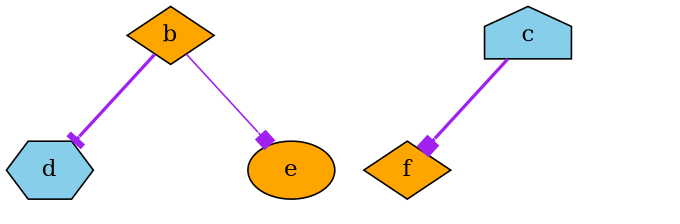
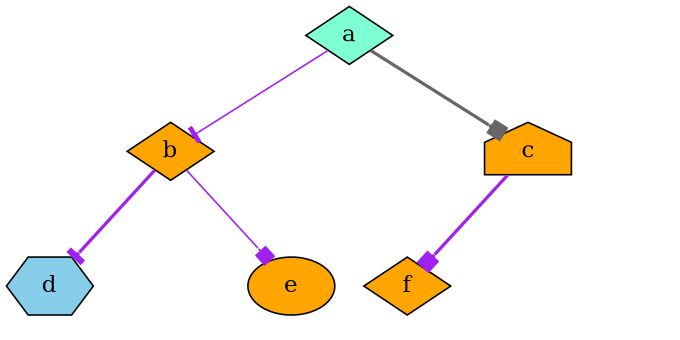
node "a": added
node "c": fillcolor skyblue -> orange
